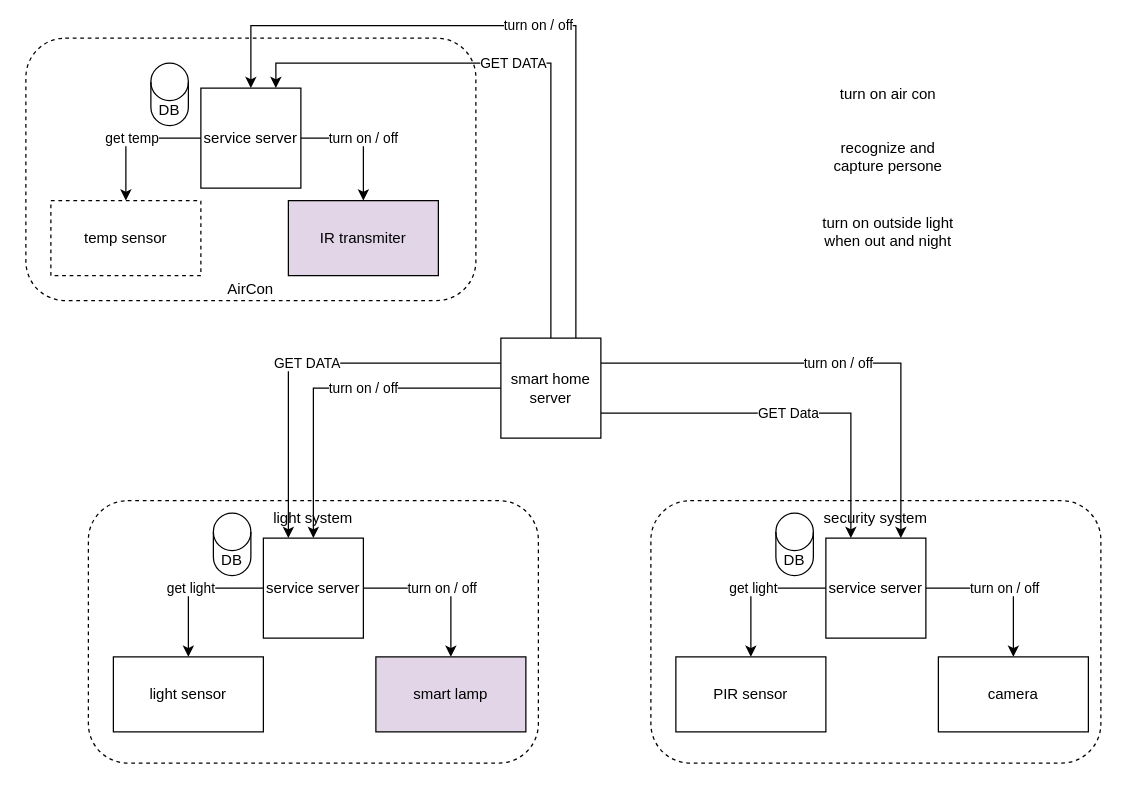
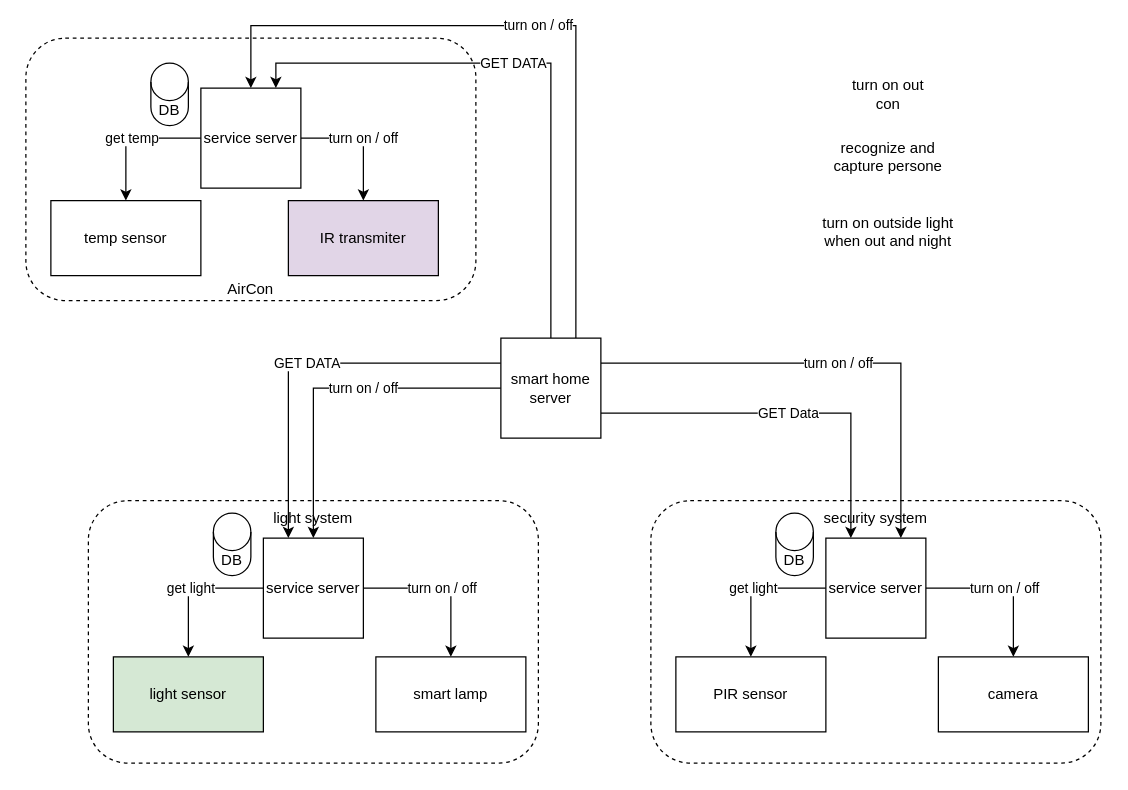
node "turn on air con": label "turn on air con" -> "turn on out con"
node "temp sensor": style dashed -> solid
node "light sensor": fillcolor #ffffff -> #d5e8d4
node "smart lamp": fillcolor #e1d5e7 -> #ffffff
